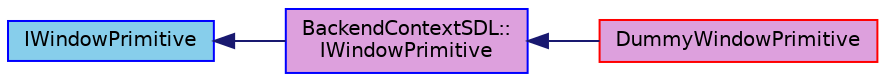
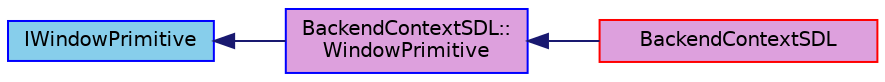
node "BackendContextSDL:: IWindowPrimitive": label "BackendContextSDL:: IWindowPrimitive" -> "BackendContextSDL:: WindowPrimitive"
node "DummyWindowPrimitive": label "DummyWindowPrimitive" -> "BackendContextSDL"
